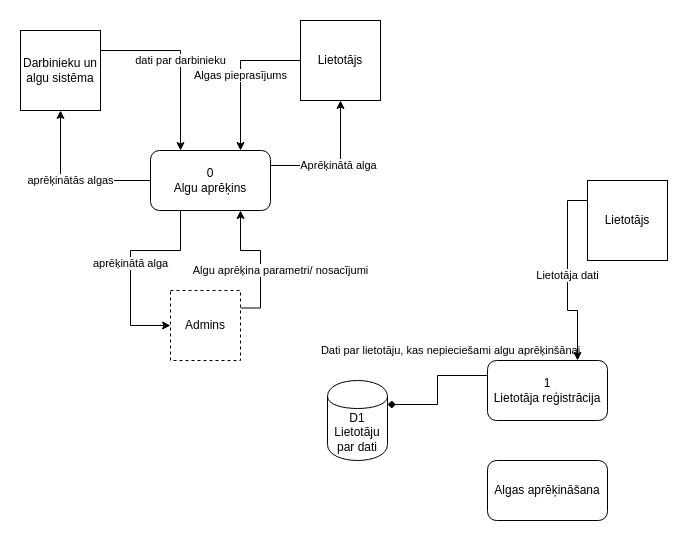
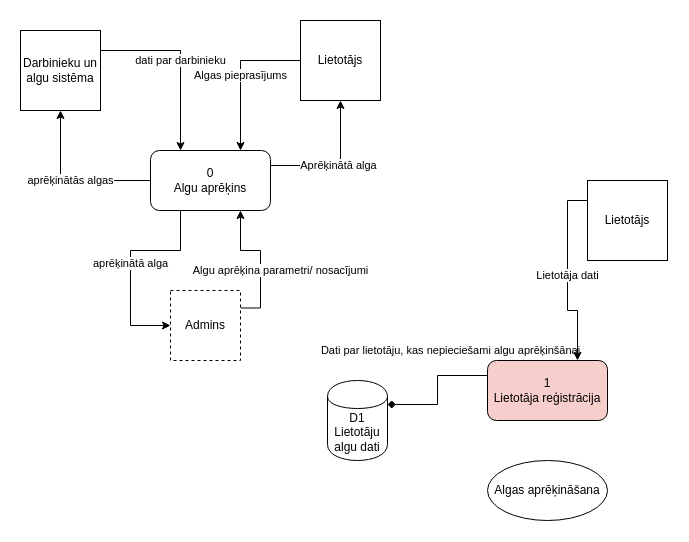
node "1 Lietotāja reģistrācija": fillcolor #ffffff -> #f8cecc
node "D1 Lietotāju par dati": label "D1 Lietotāju par dati" -> "D1 Lietotāju algu dati"
node "Algas aprēķināšana": shape rounded rectangle -> ellipse
